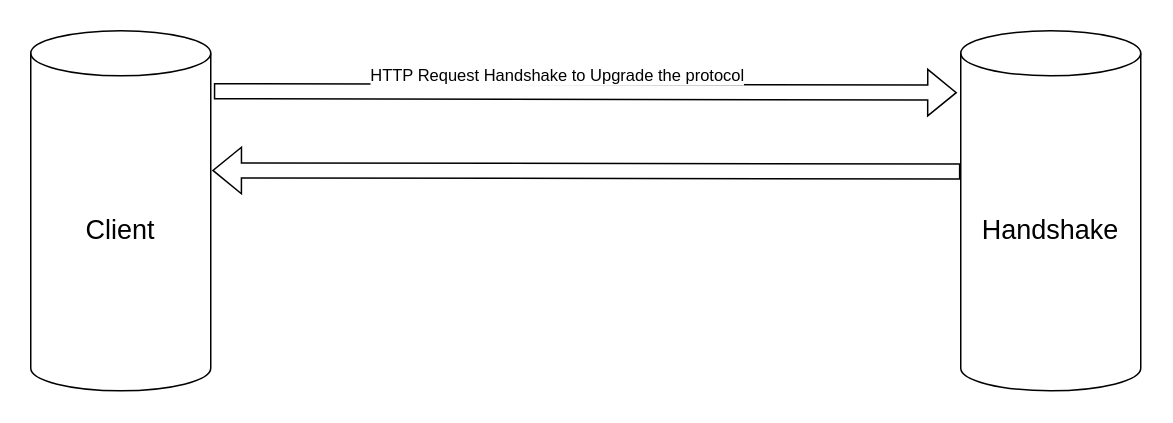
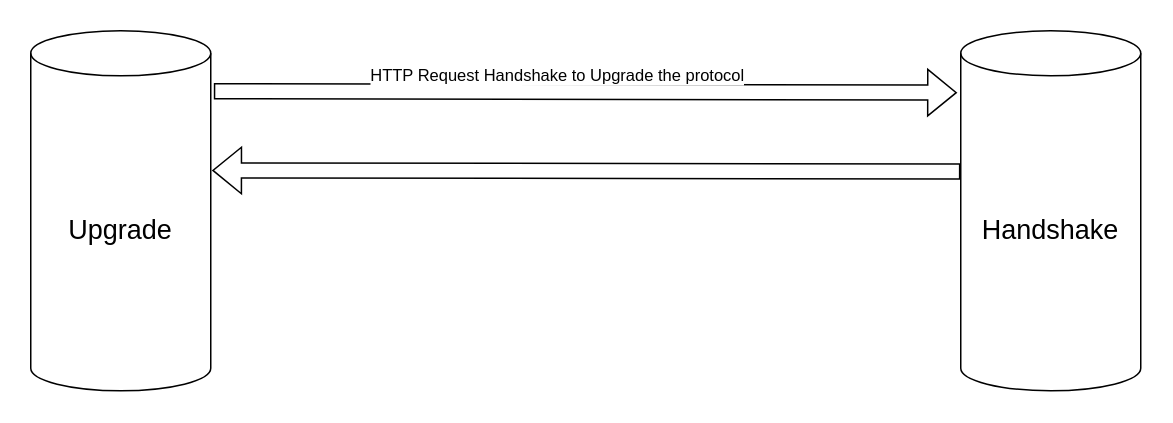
node "Client": label "Client" -> "Upgrade"
